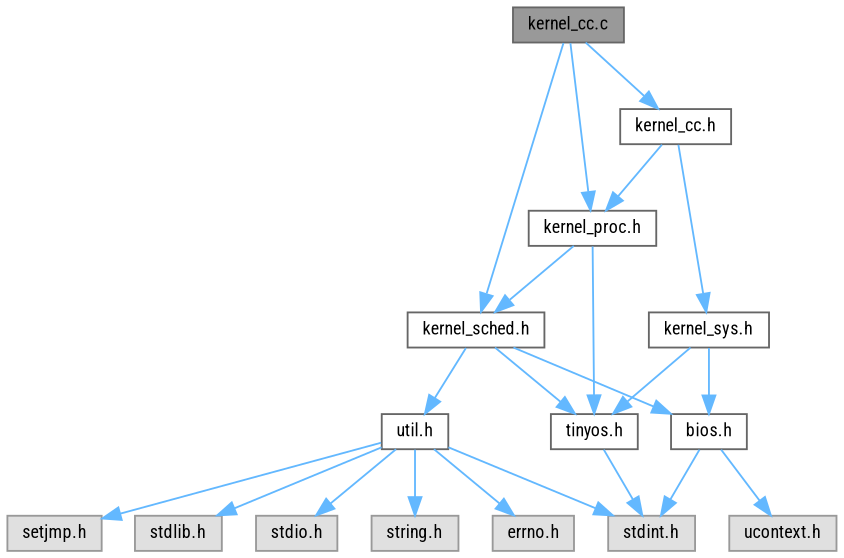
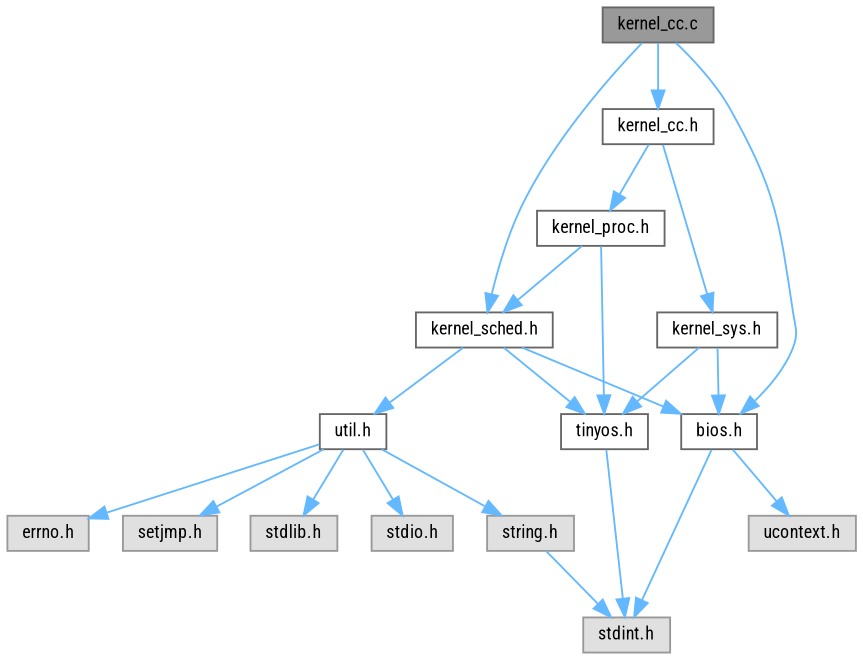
edge "kernel_cc.c" -> "kernel_proc.h": now "kernel_cc.c" -> "bios.h"
edge "util.h" -> "stdint.h": now "string.h" -> "stdint.h"
